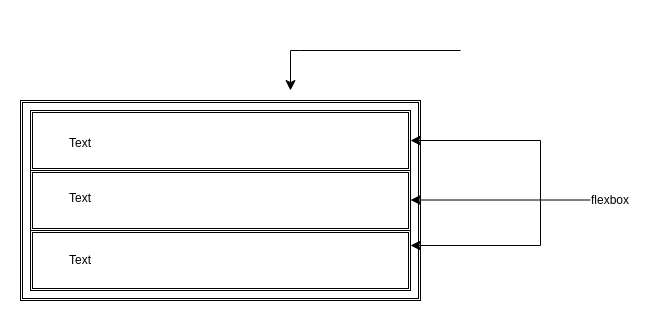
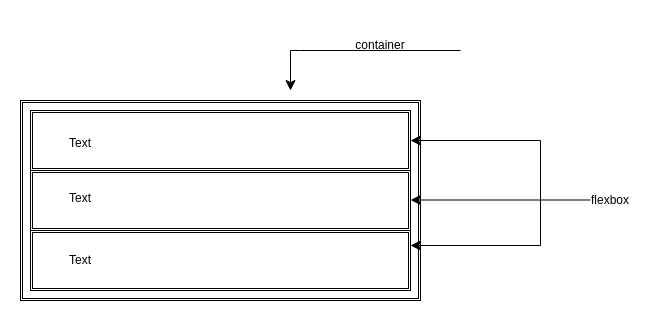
node "container": added
